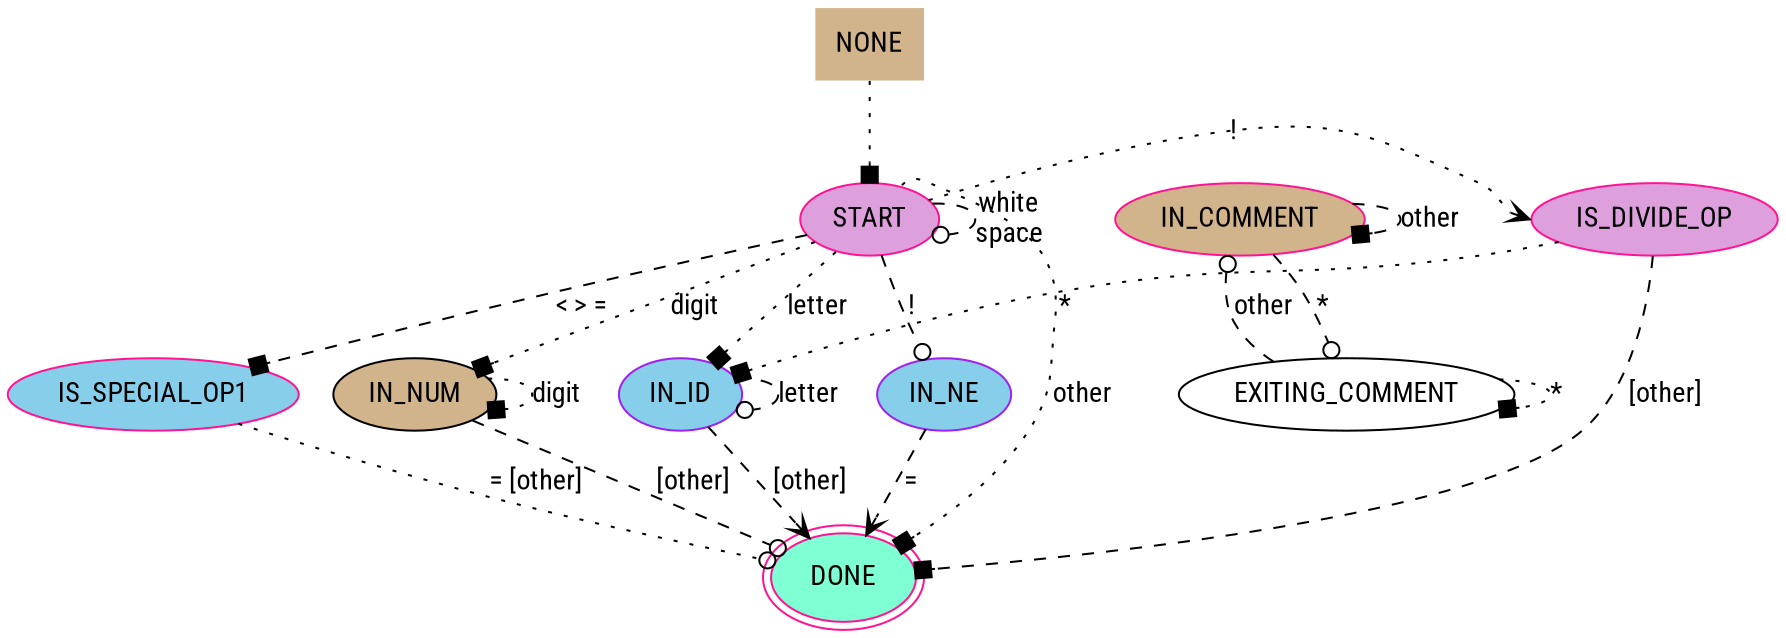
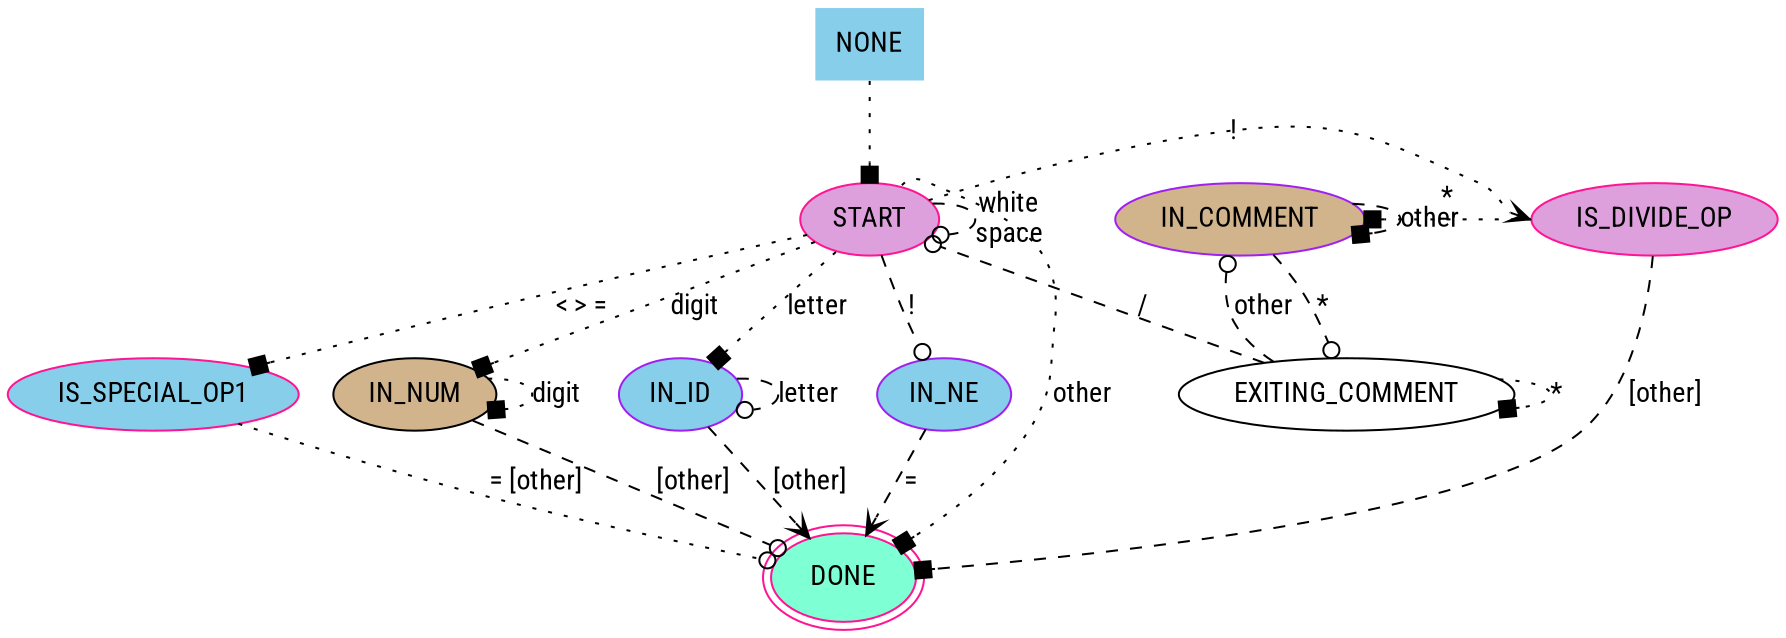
node "NONE": fillcolor tan -> skyblue
node "IN_COMMENT": color deeppink -> purple
edge "IS_DIVIDE_OP" -> "IN_ID": now "IS_DIVIDE_OP" -> "IN_COMMENT"
edge "START" -> "IS_SPECIAL_OP1": style dashed -> dotted
edge "EXITING_COMMENT" -> "START": added, label "/"
